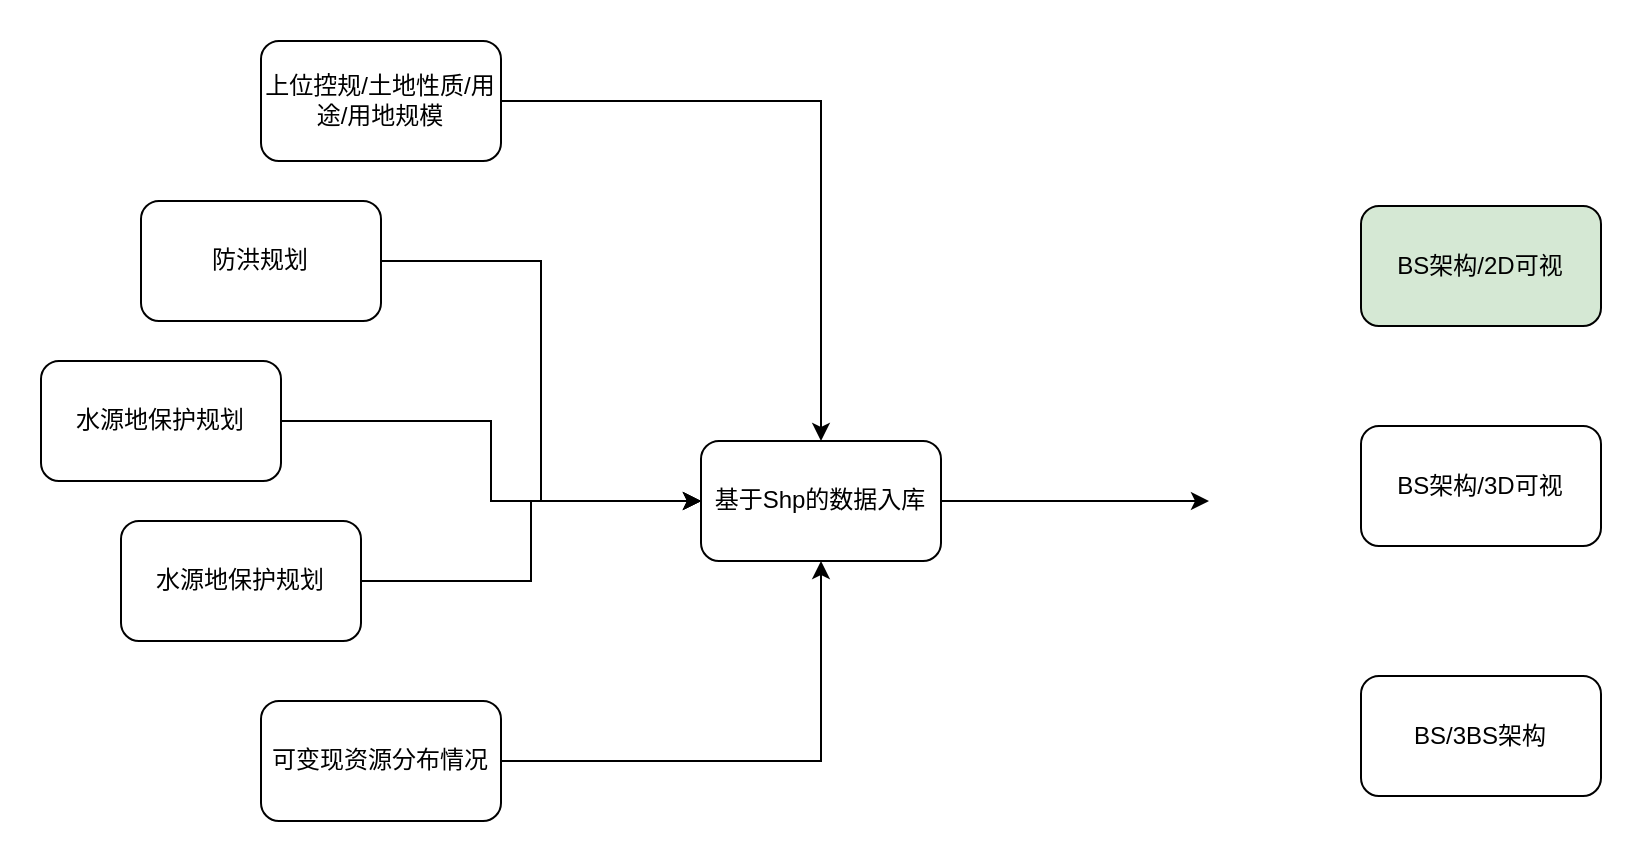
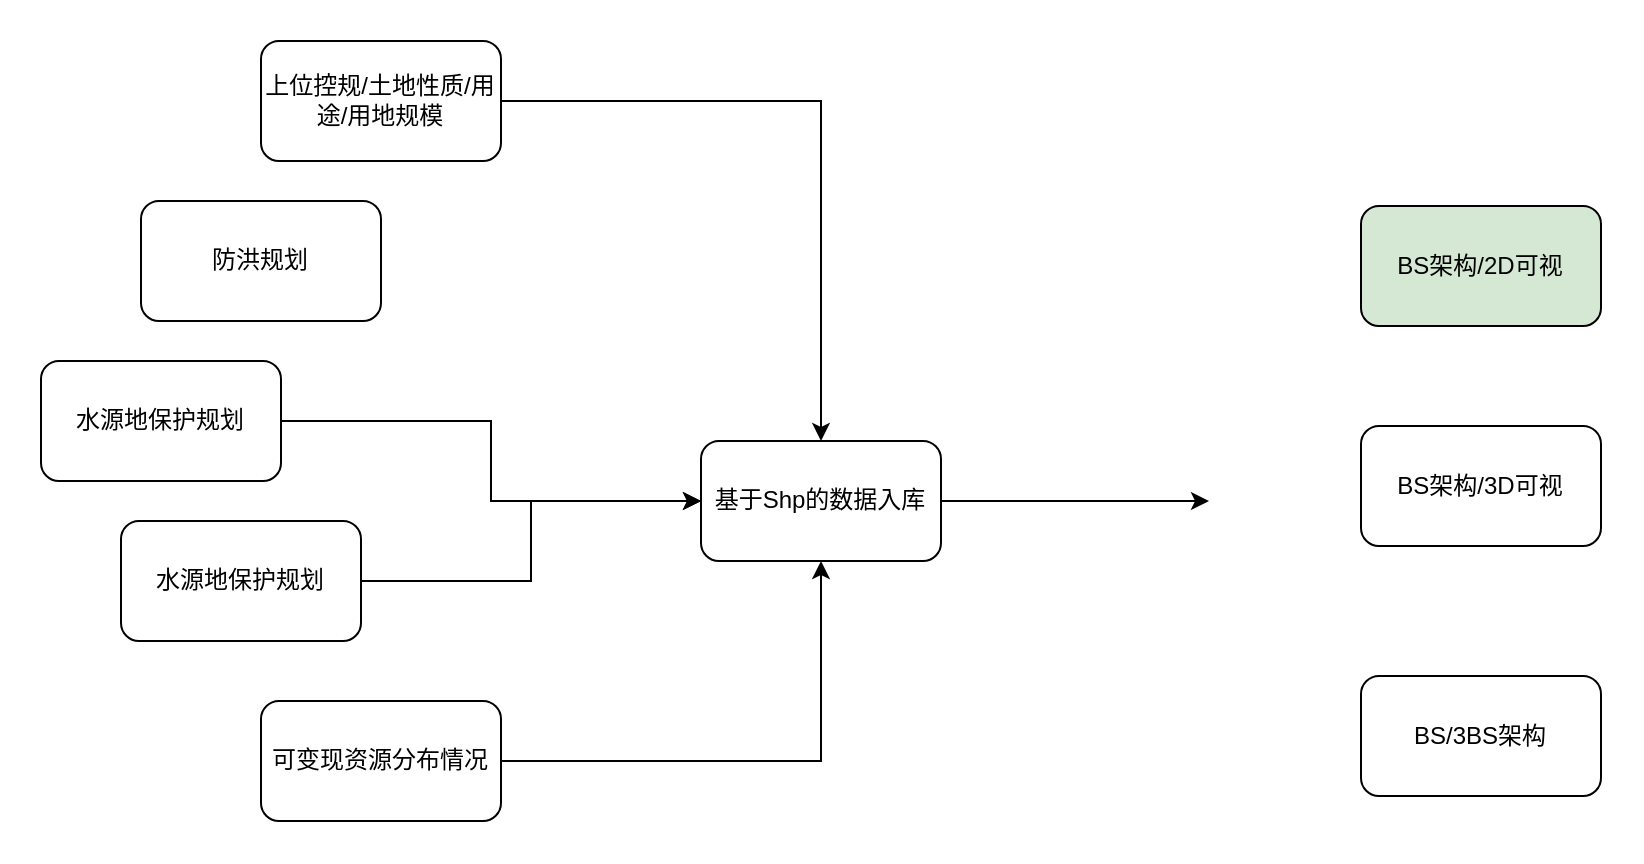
edge "防洪规划" -> "基于Shp的数据入库": removed
